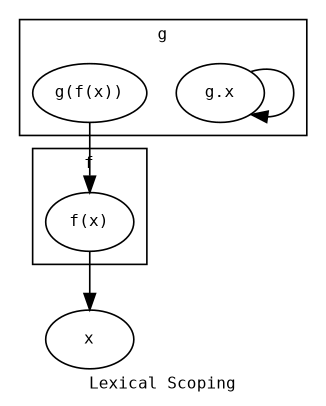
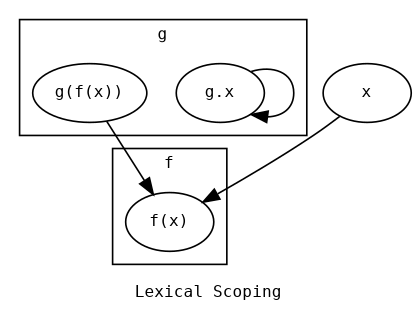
edge "f(x)" -> "x": reversed
